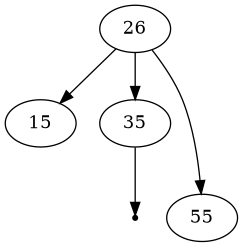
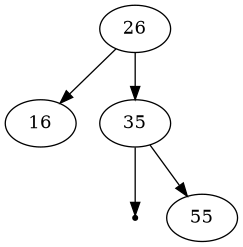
edge "26" -> "55": now "35" -> "55"
node "15": label "15" -> "16"
